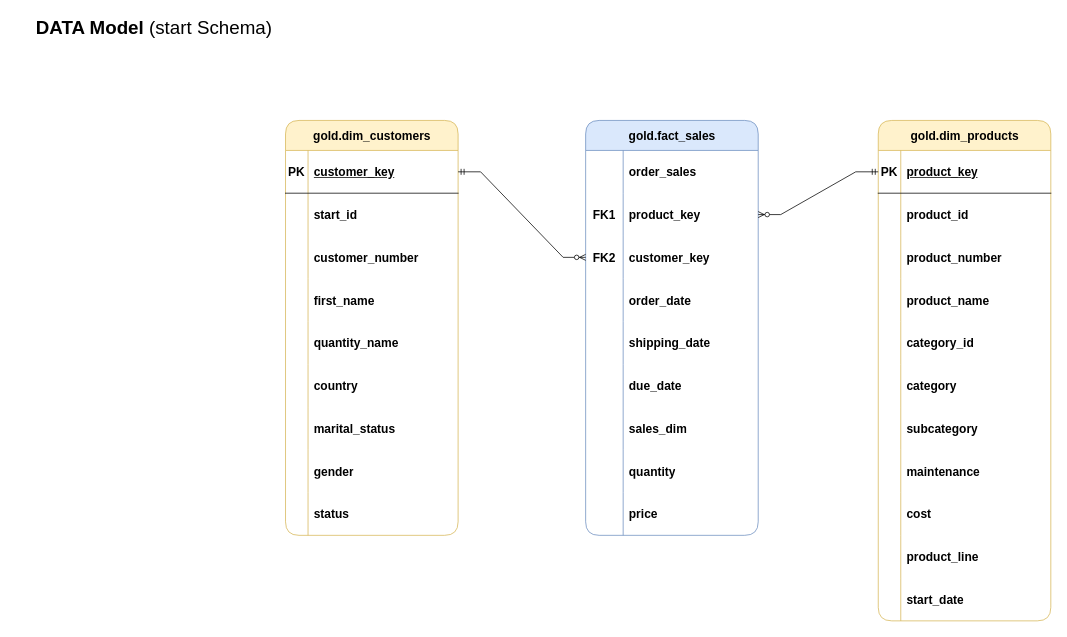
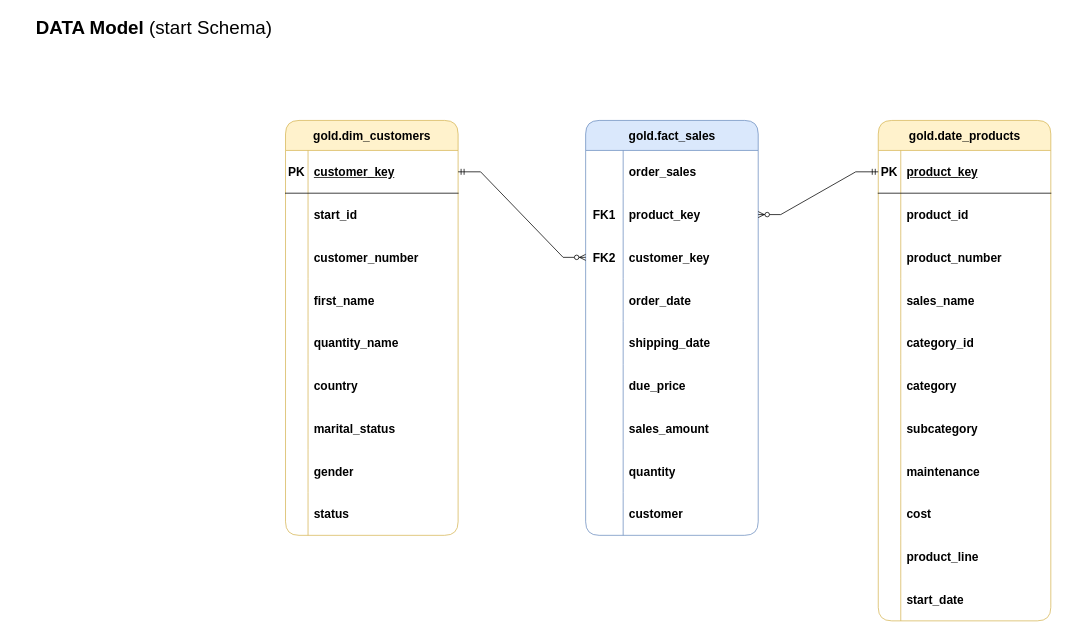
node "gold.dim_products": label "gold.dim_products" -> "gold.date_products"
node "product_name": label "product_name" -> "sales_name"
node "due_date": label "due_date" -> "due_price"
node "sales_dim": label "sales_dim" -> "sales_amount"
node "price": label "price" -> "customer"
